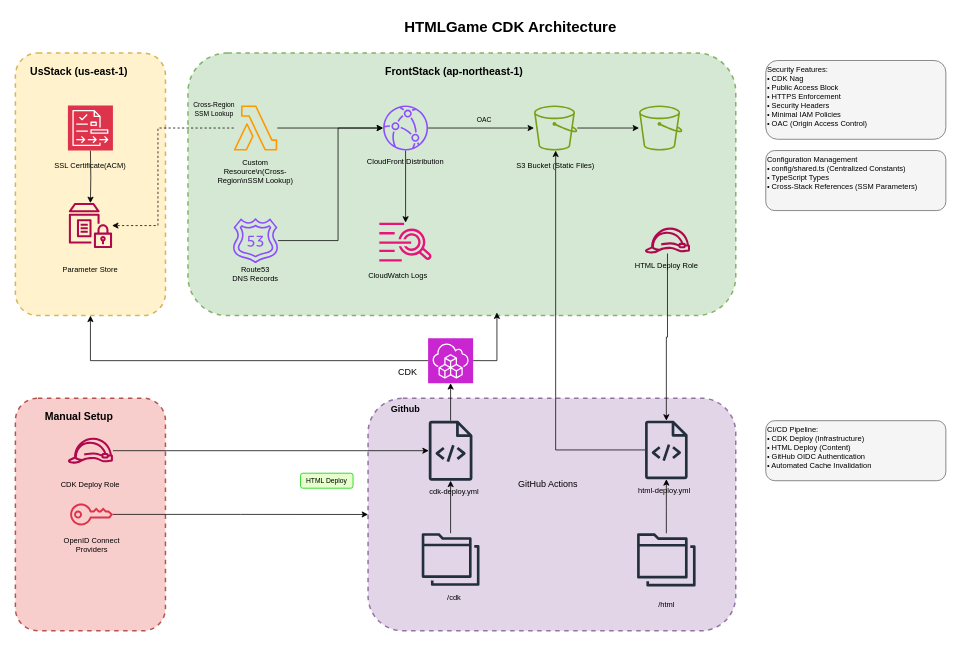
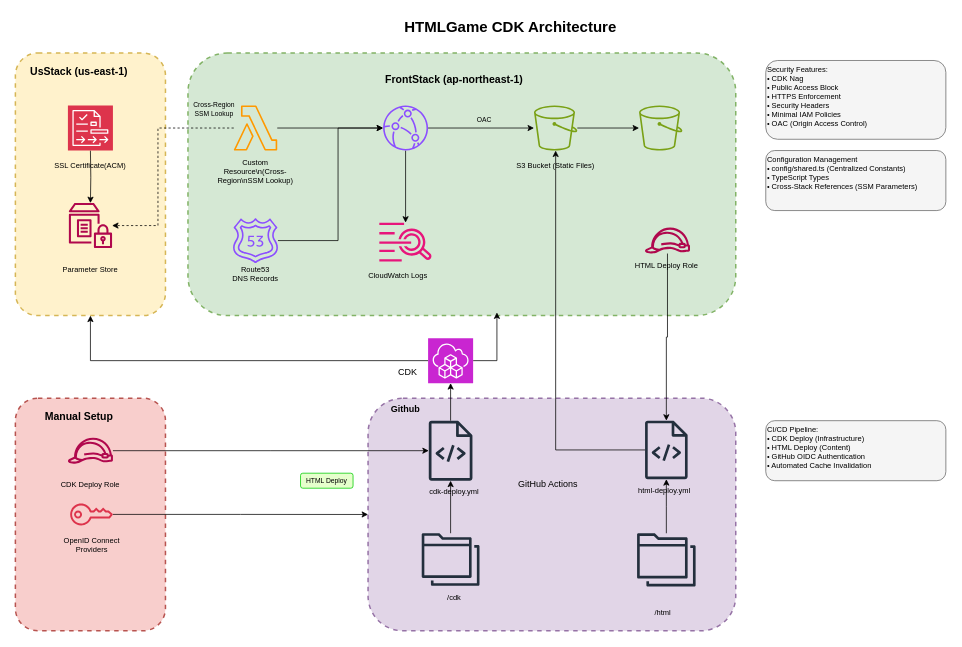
node "FrontStack (ap-northeast-1)": moved (454, 72) -> (454, 79)
node "CloudFront Distribution": removed
node "/html": moved (666, 604) -> (662, 612)
